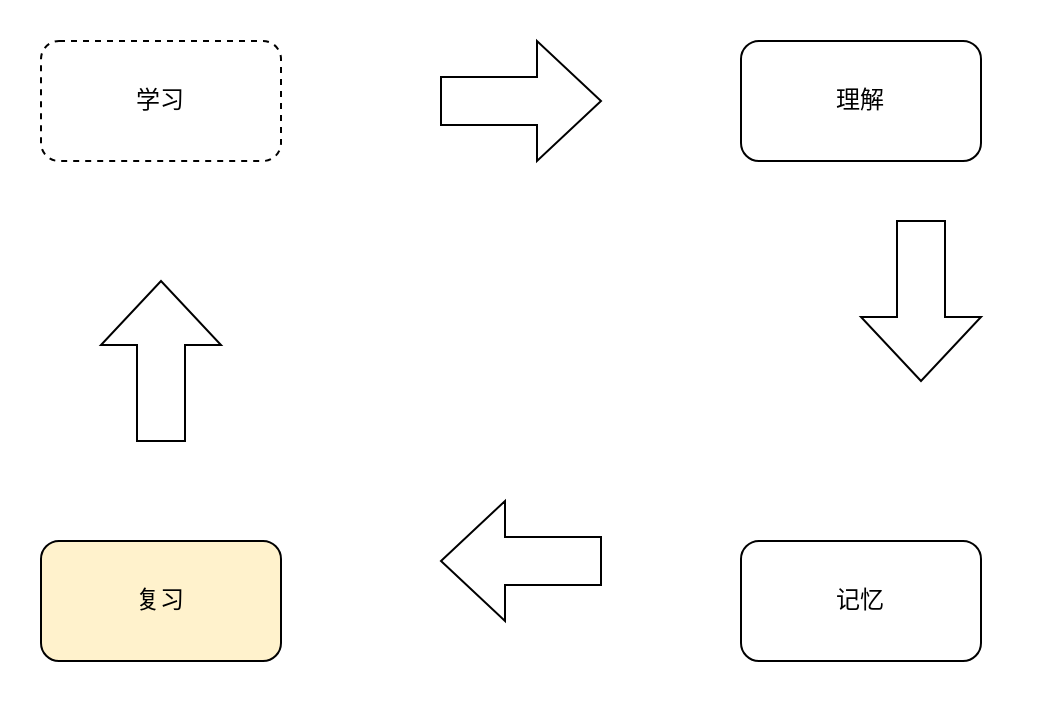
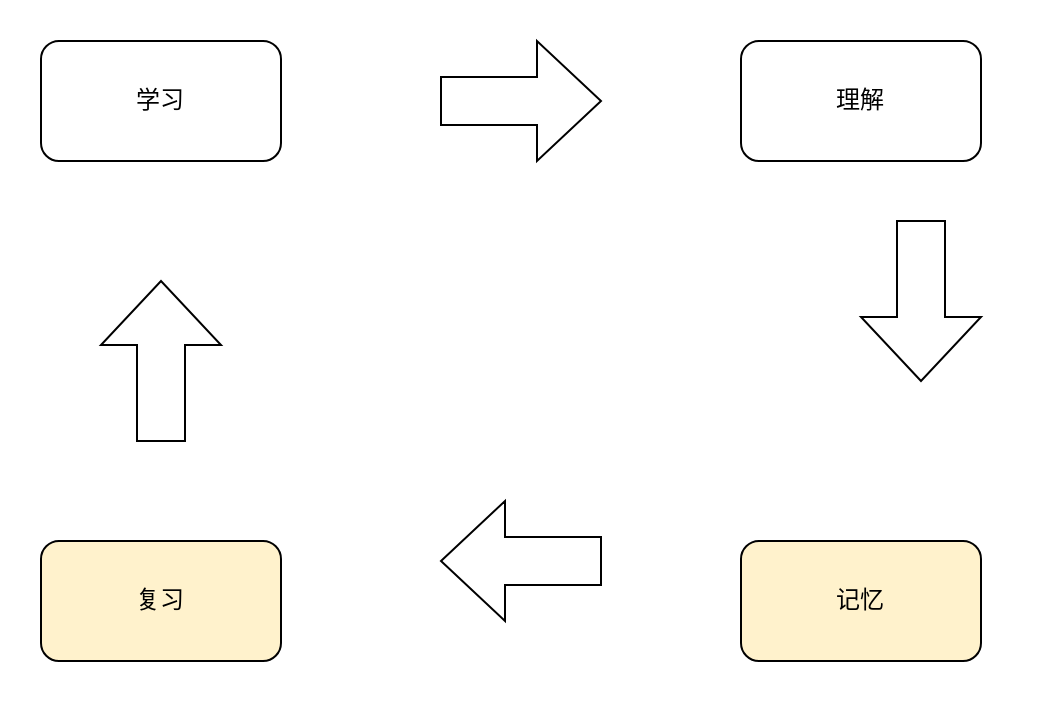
node "学习": style dashed -> solid
node "记忆": fillcolor #ffffff -> #fff2cc
